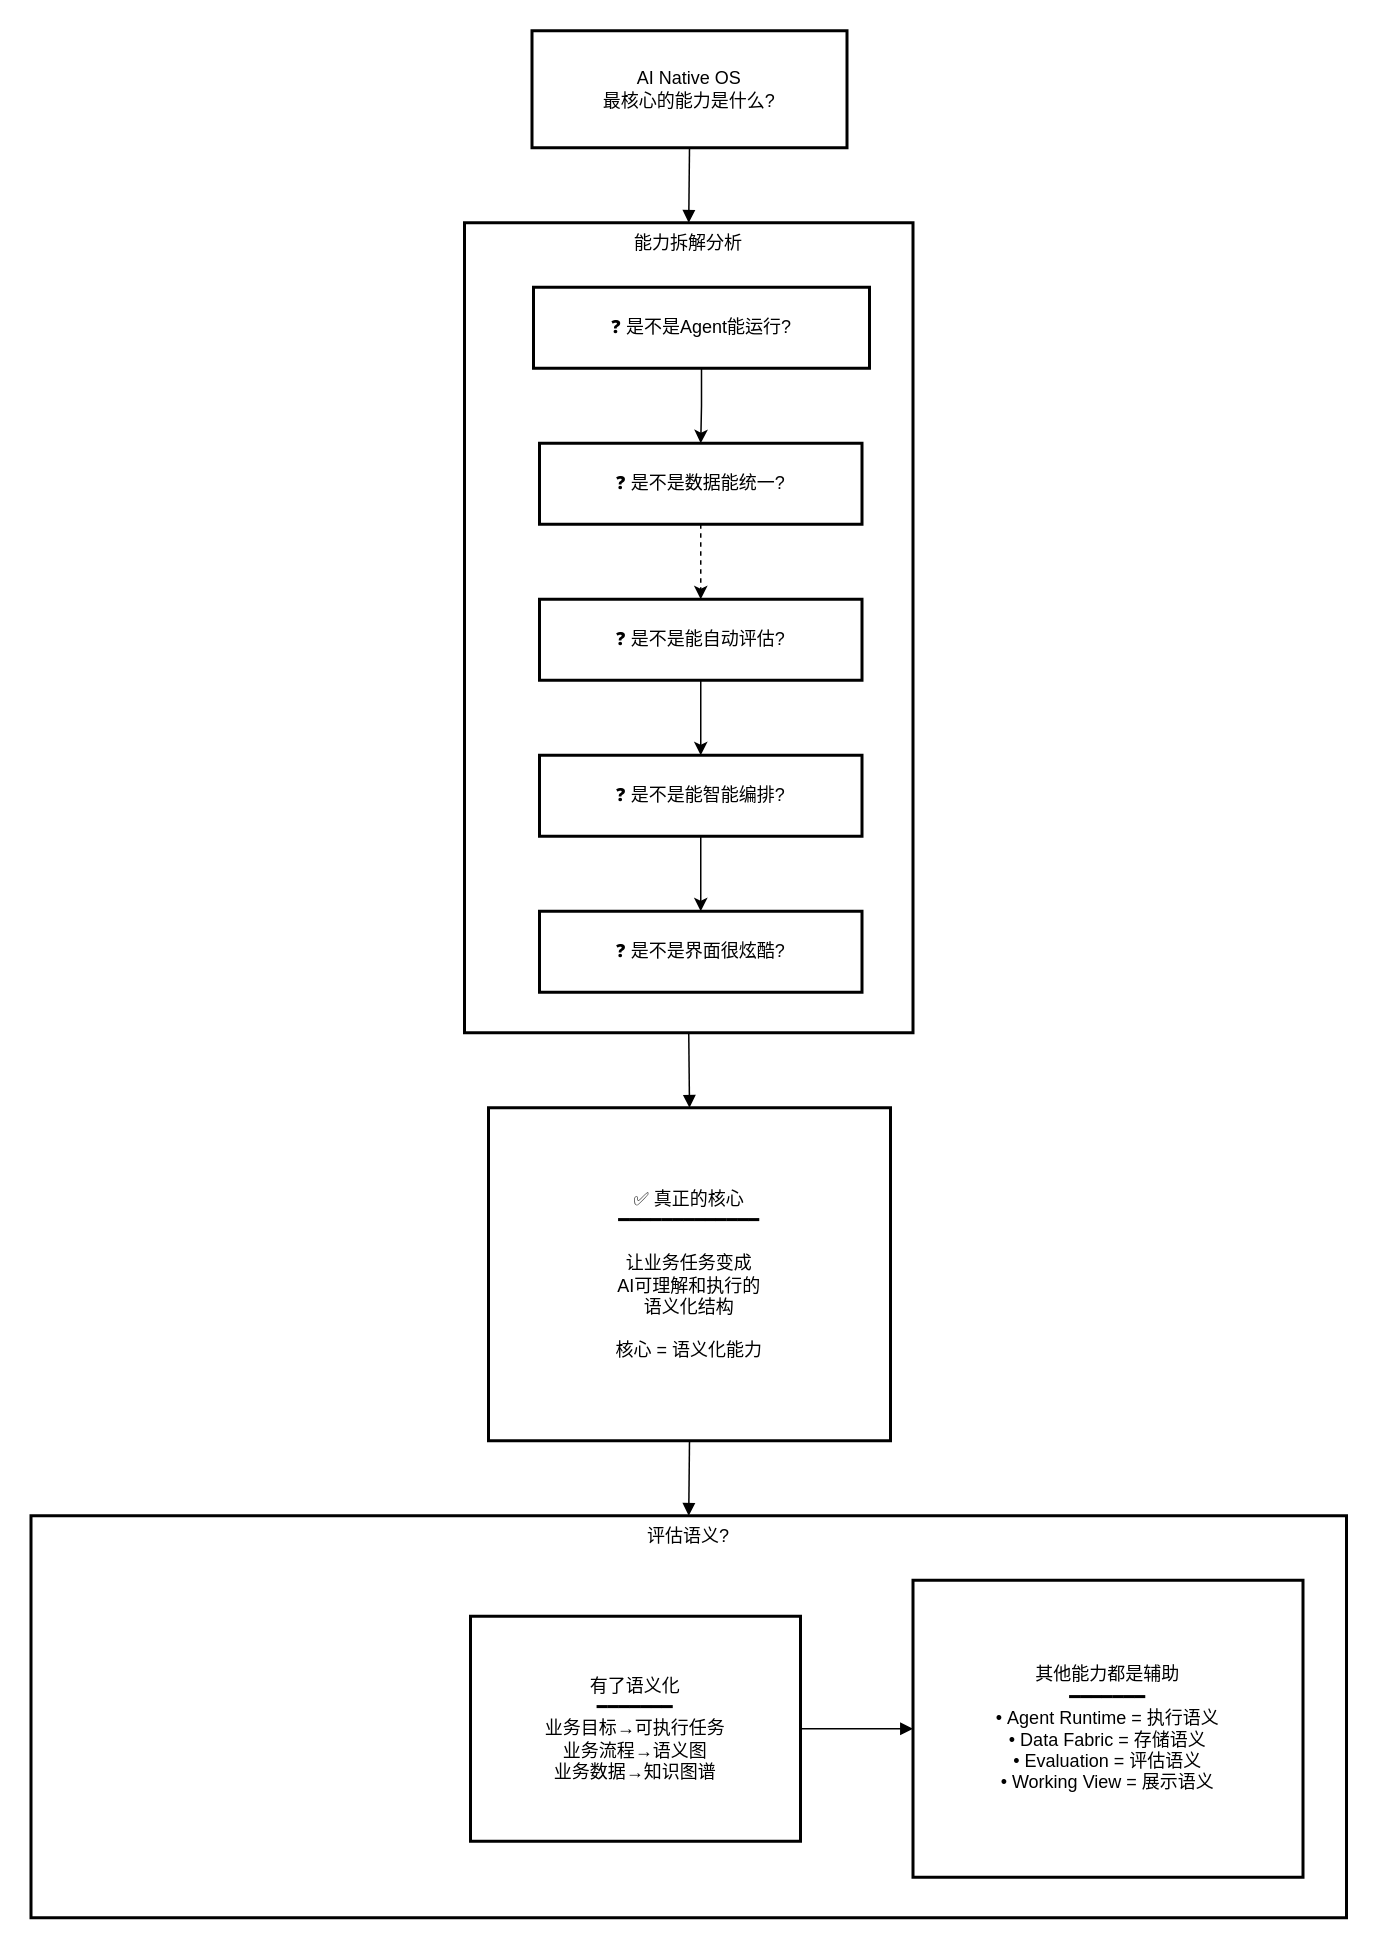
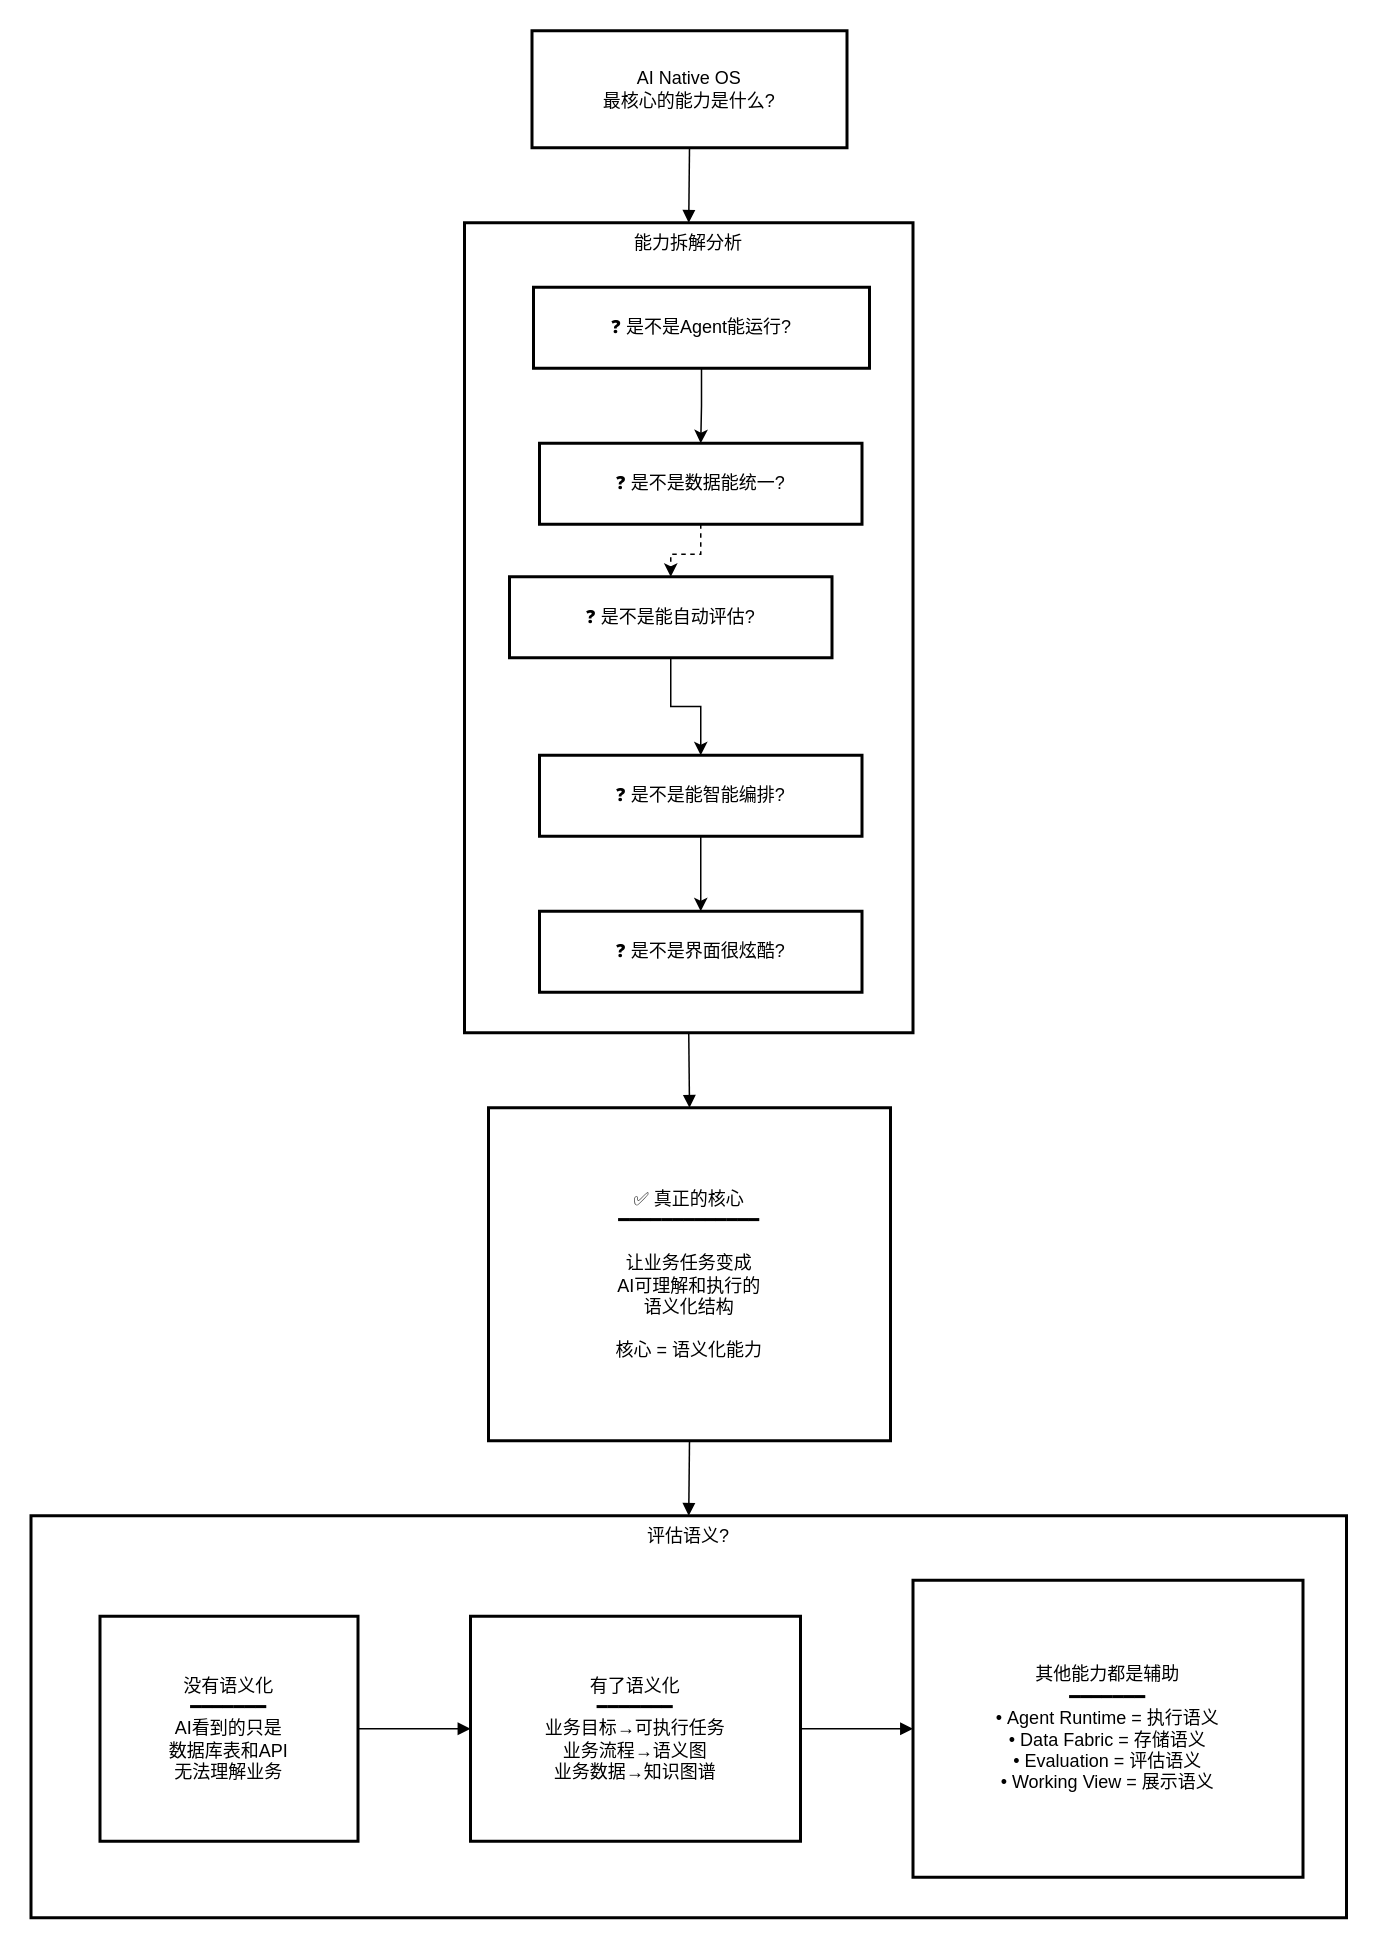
node "❓ 是不是能自动评估?": moved (701, 640) -> (671, 617)
node "没有语义化 ━━━━━━━ AI看到的只是 数据库表和API 无法理解业务": added
edge "没有语义化 ━━━━━━━ AI看到的只是 数据库表和API 无法理解业务" -> "有了语义化 ━━━━━━━ 业务目标→可执行任务 业务流程→语义图 业务数据→知识图谱": added
